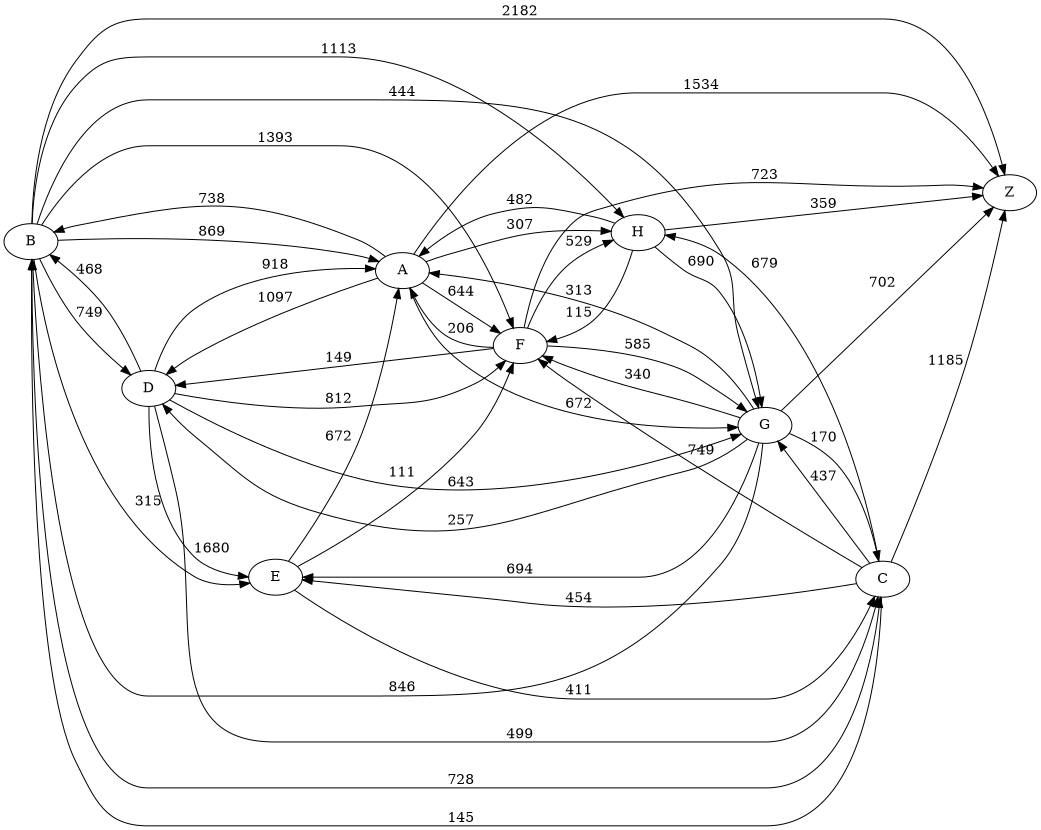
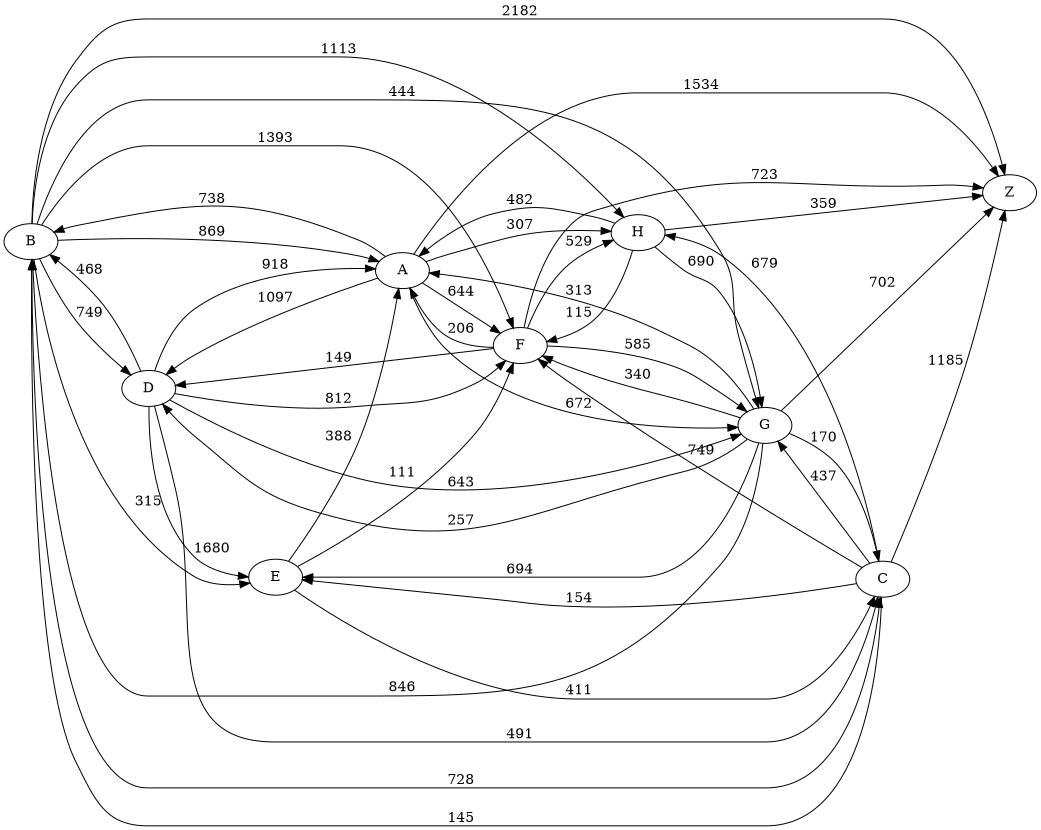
edge "E" -> "A": label "672" -> "388"
edge "C" -> "E": label "454" -> "154"
edge "D" -> "C": label "499" -> "491"
